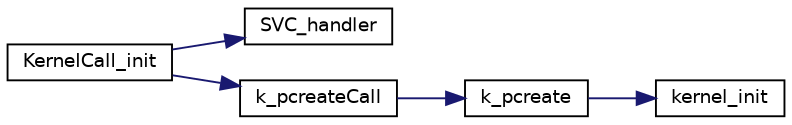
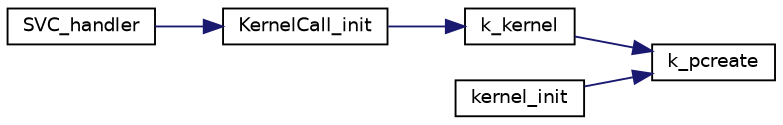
edge "KernelCall_init" -> "SVC_handler": reversed
node "k_pcreateCall": label "k_pcreateCall" -> "k_kernel"
edge "k_pcreate" -> "kernel_init": reversed
